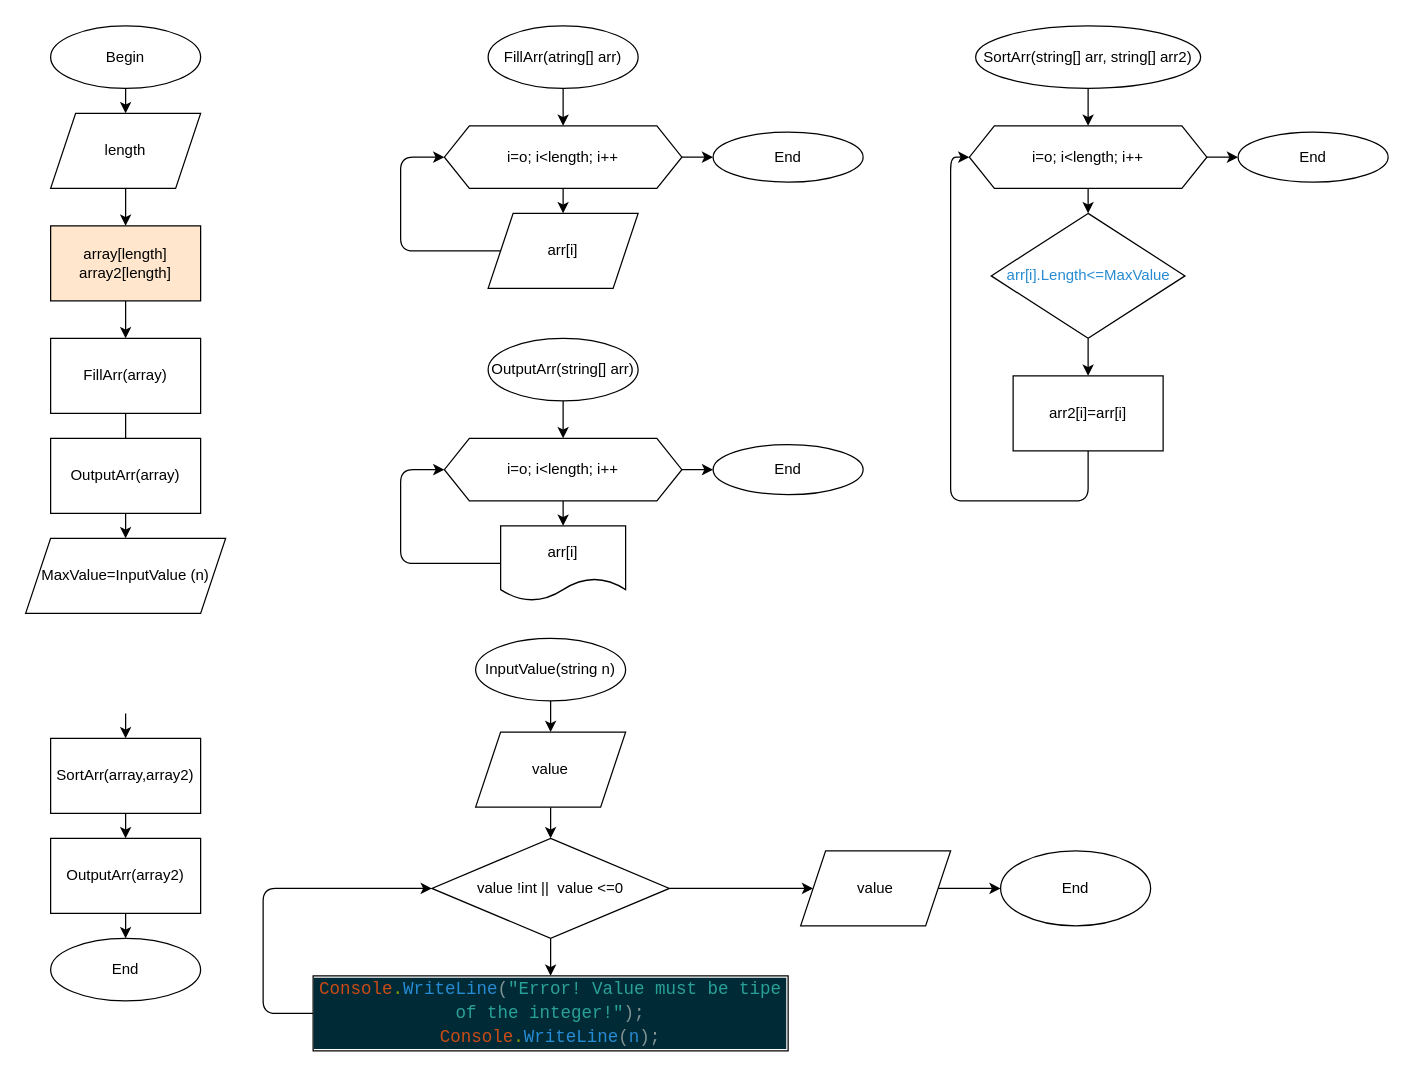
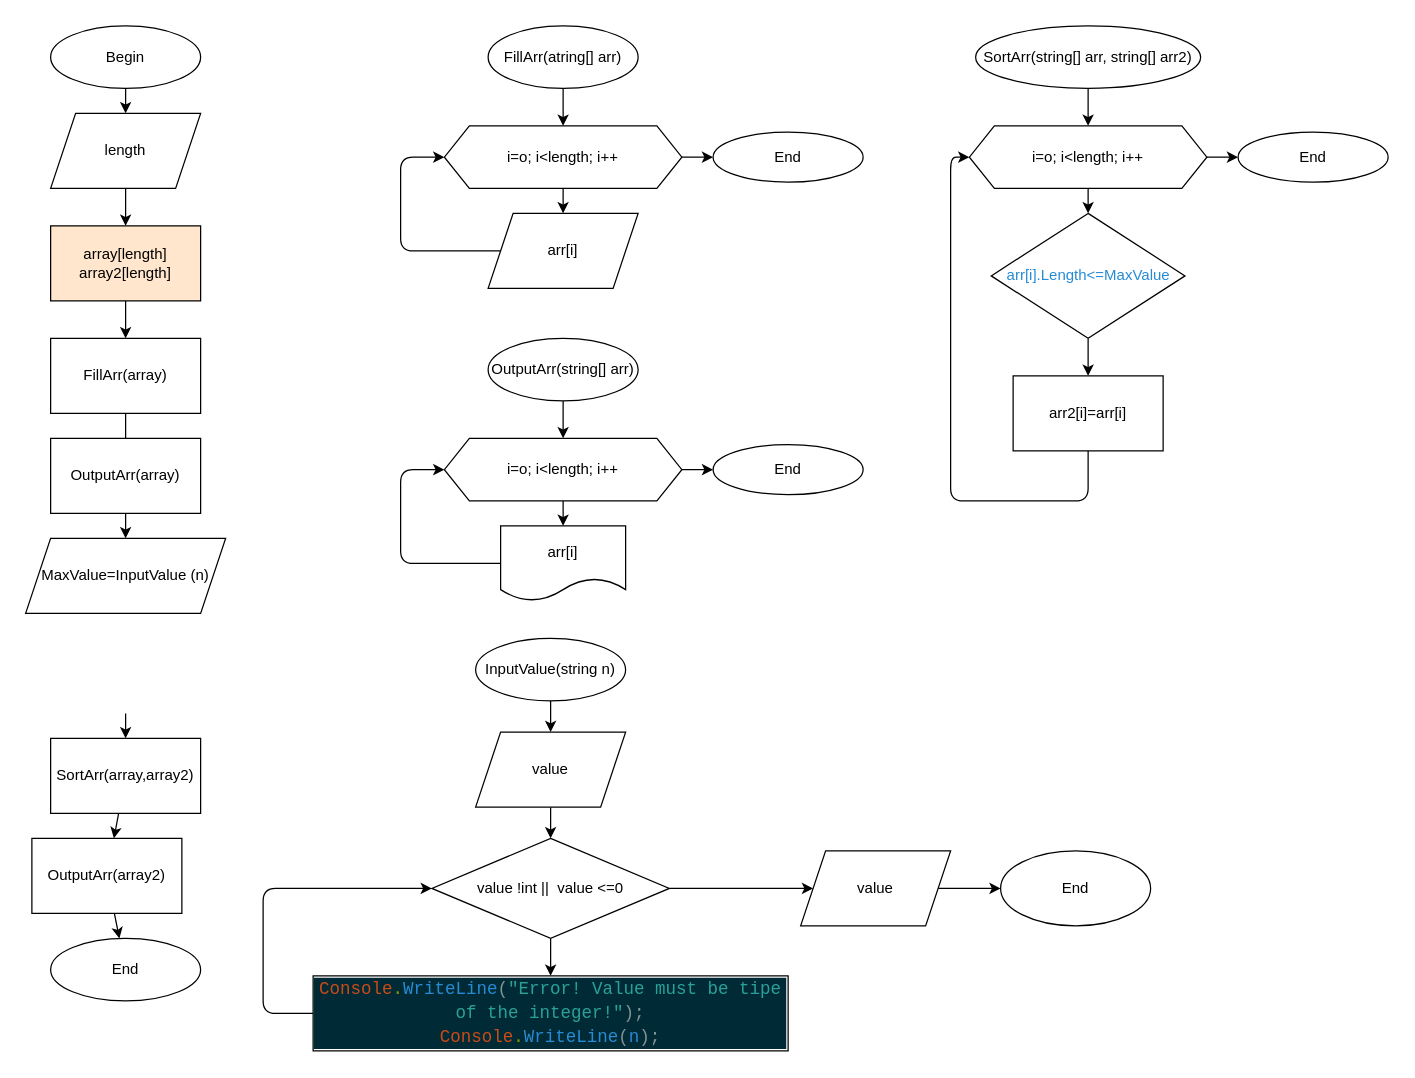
node "OutputArr(array2)": moved (126, 876) -> (107, 876)
